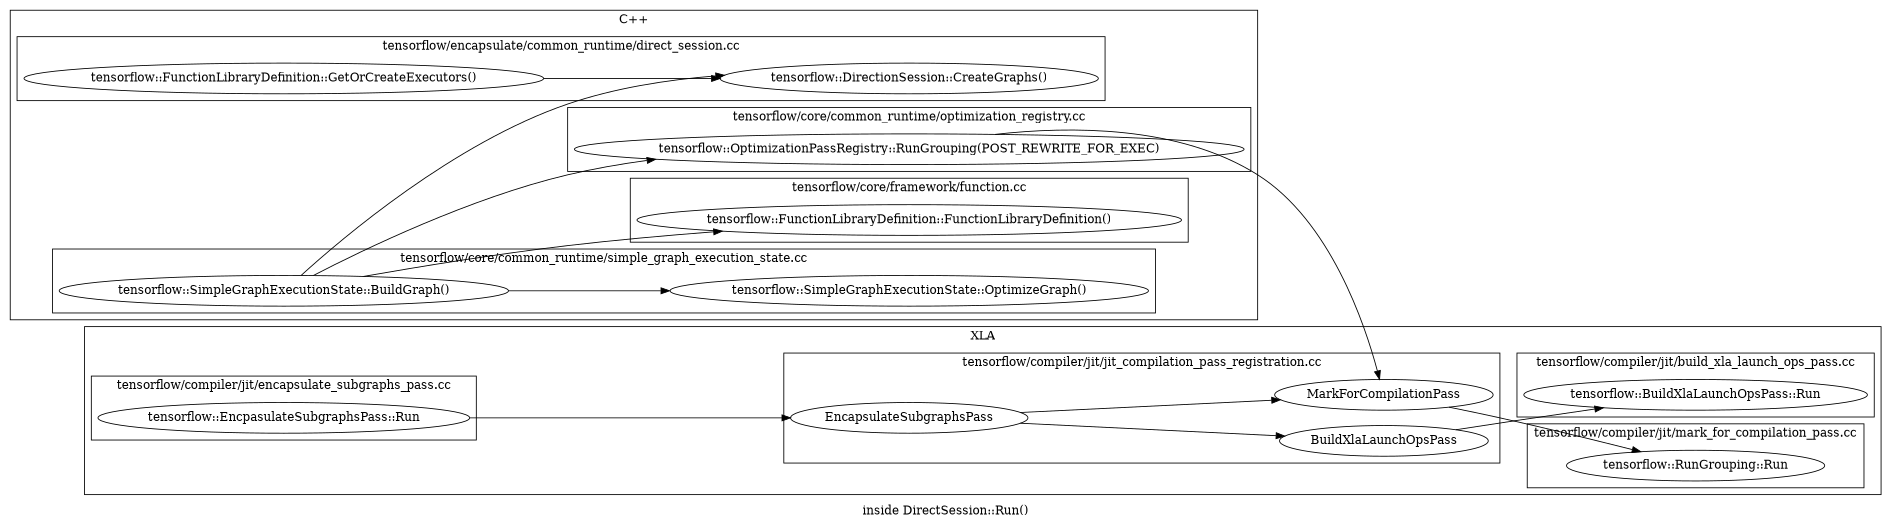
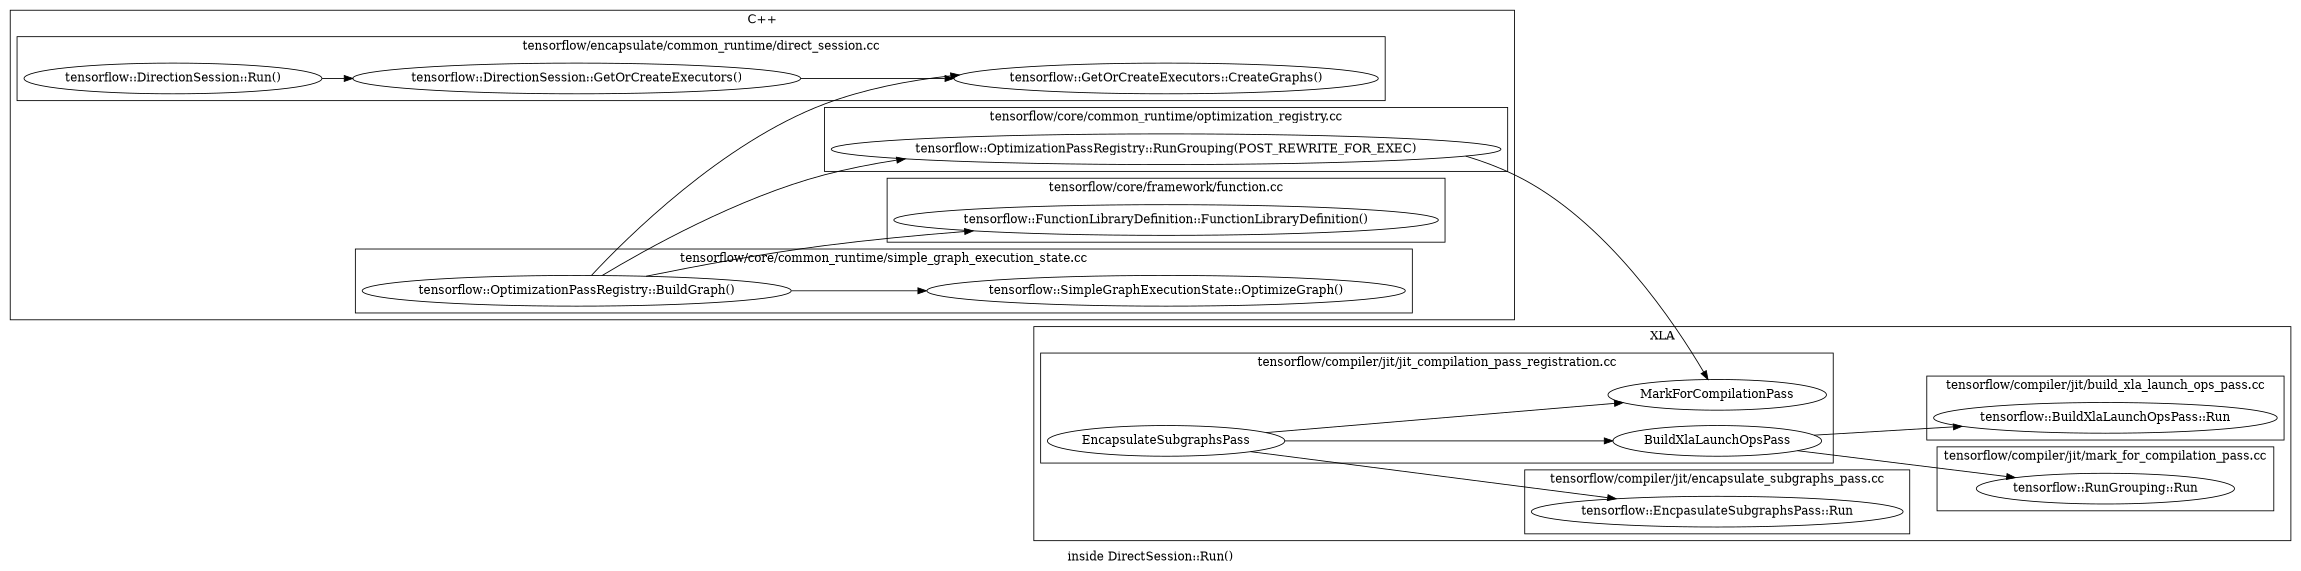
node "tensorflow::DirectionSession::Run()": added
node "tensorflow::FunctionLibraryDefinition::GetOrCreateExecutors()": label "tensorflow::FunctionLibraryDefinition::GetOrCreateExecutors()" -> "tensorflow::DirectionSession::GetOrCreateExecutors()"
node "tensorflow::DirectionSession::CreateGraphs()": label "tensorflow::DirectionSession::CreateGraphs()" -> "tensorflow::GetOrCreateExecutors::CreateGraphs()"
node "tensorflow::SimpleGraphExecutionState::BuildGraph()": label "tensorflow::SimpleGraphExecutionState::BuildGraph()" -> "tensorflow::OptimizationPassRegistry::BuildGraph()"
edge "tensorflow::EncpasulateSubgraphsPass::Run" -> "EncapsulateSubgraphsPass": reversed
edge "MarkForCompilationPass" -> "tensorflow::RunGrouping::Run": now "BuildXlaLaunchOpsPass" -> "tensorflow::RunGrouping::Run"
